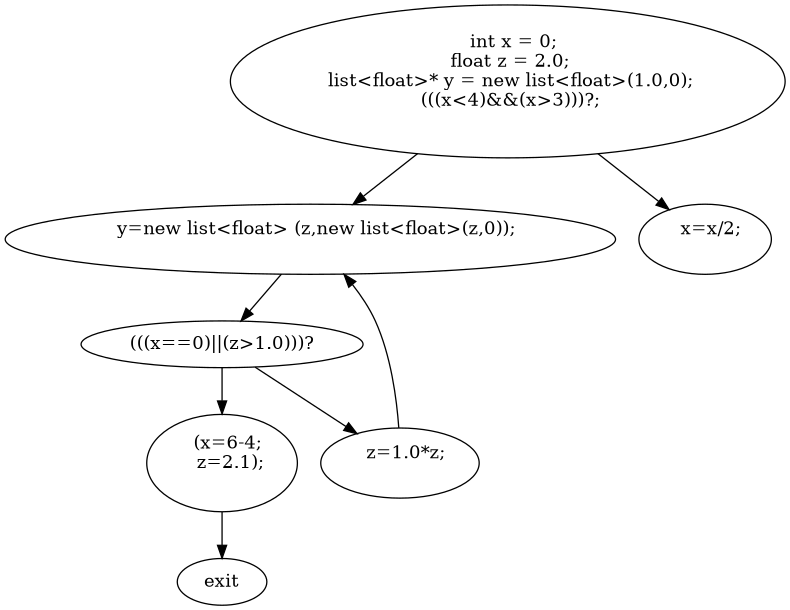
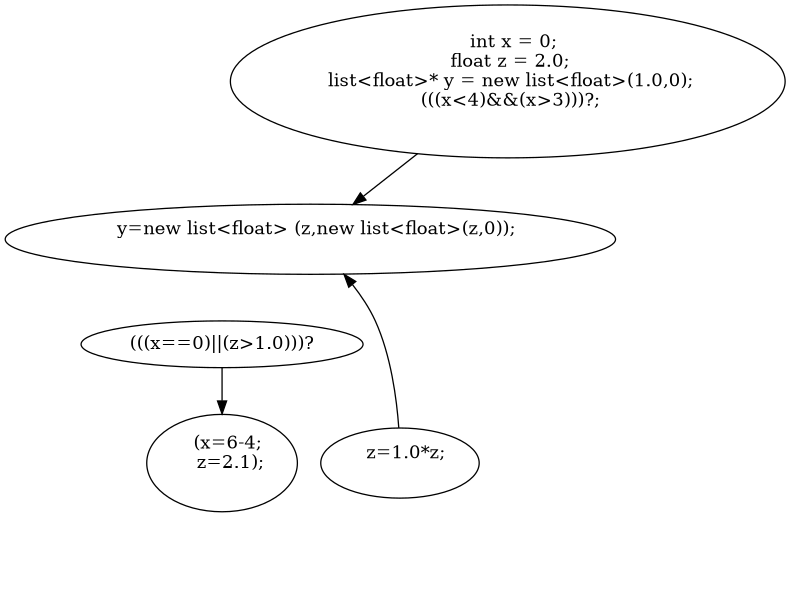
node "x=x/2;": removed
edge "y=new list<float> (z,new list<float>(z,0));" -> "(((x==0)||(z>1.0)))?": removed
edge "(((x==0)||(z>1.0)))?" -> "z=1.0*z;": removed
node "exit": removed
